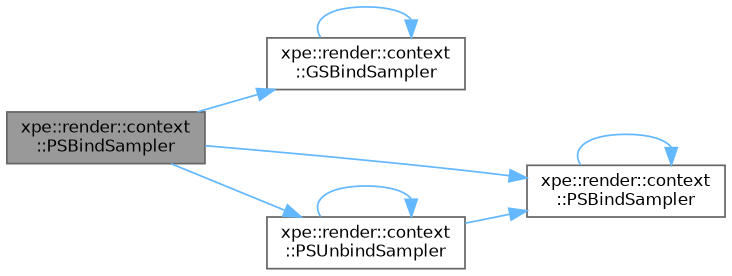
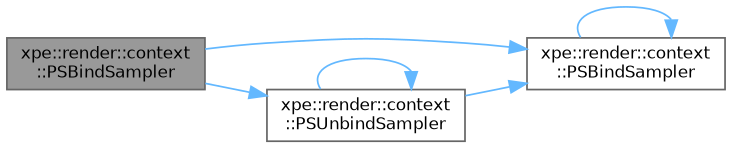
node "xpe::render::context ::GSBindSampler": removed
